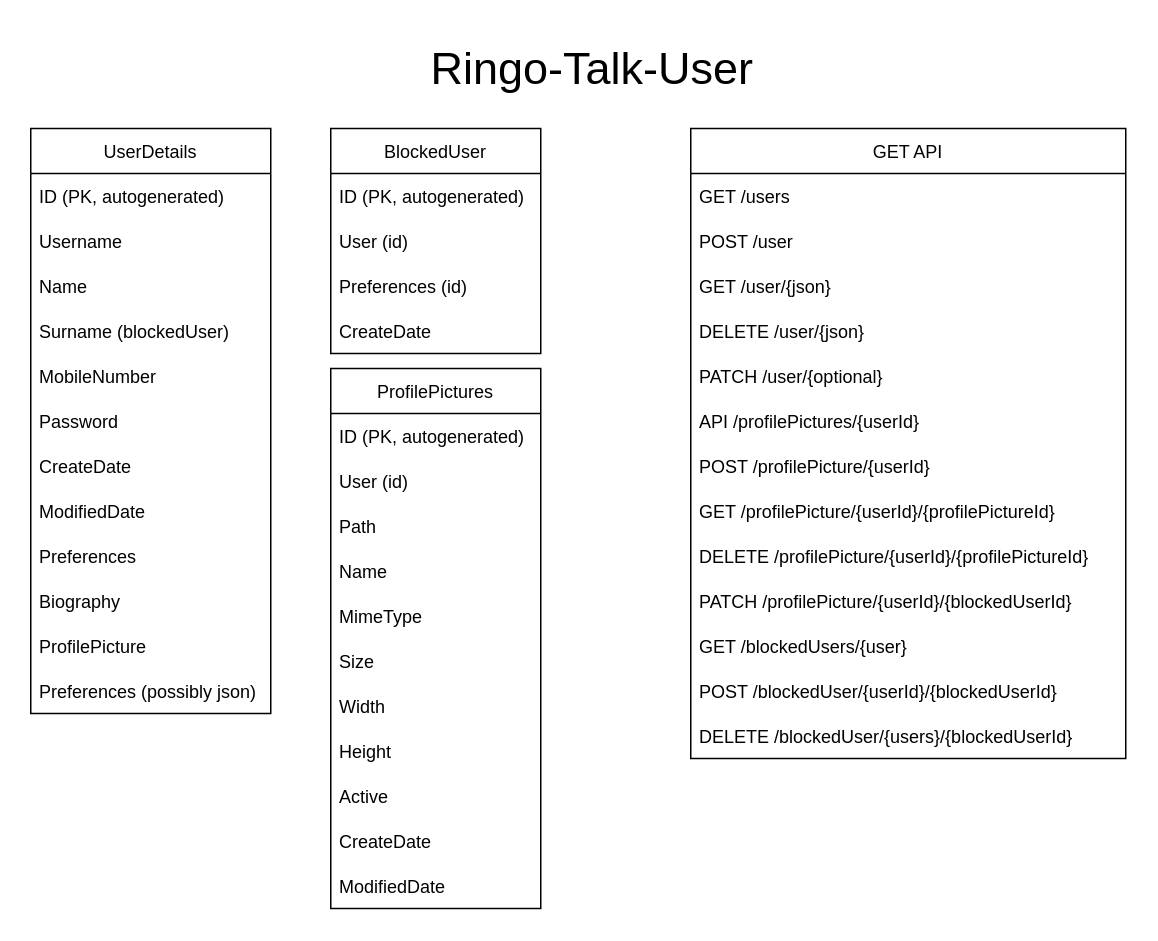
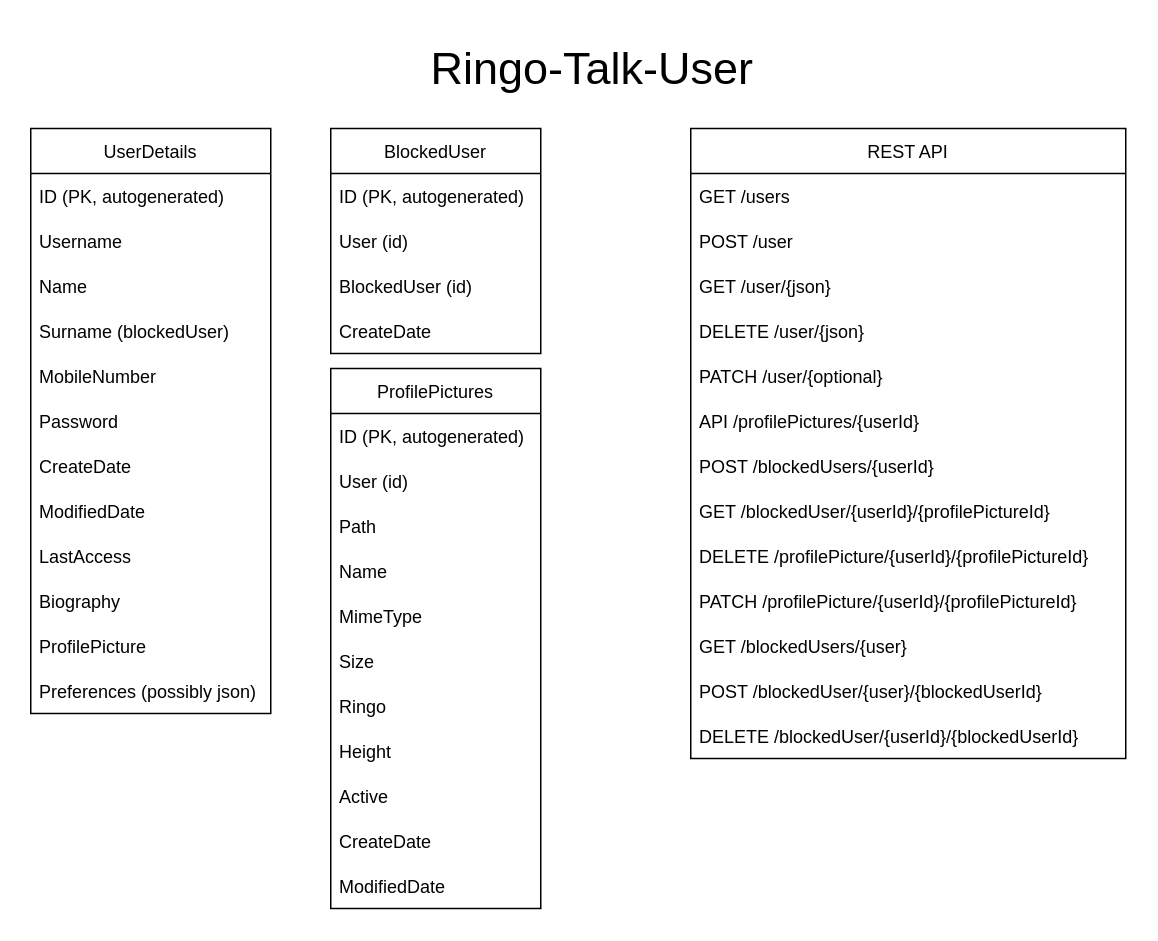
node "GET API": label "GET API" -> "REST API"
node "Preferences (id)": label "Preferences (id)" -> "BlockedUser (id)"
node "POST /profilePicture/{userId}": label "POST /profilePicture/{userId}" -> "POST /blockedUsers/{userId}"
node "GET /profilePicture/{userId}/{profilePictureId}": label "GET /profilePicture/{userId}/{profilePictureId}" -> "GET /blockedUser/{userId}/{profilePictureId}"
node "Preferences": label "Preferences" -> "LastAccess"
node "PATCH /profilePicture/{userId}/{blockedUserId}": label "PATCH /profilePicture/{userId}/{blockedUserId}" -> "PATCH /profilePicture/{userId}/{profilePictureId}"
node "POST /blockedUser/{userId}/{blockedUserId}": label "POST /blockedUser/{userId}/{blockedUserId}" -> "POST /blockedUser/{user}/{blockedUserId}"
node "Width": label "Width" -> "Ringo"
node "DELETE /blockedUser/{users}/{blockedUserId}": label "DELETE /blockedUser/{users}/{blockedUserId}" -> "DELETE /blockedUser/{userId}/{blockedUserId}"
